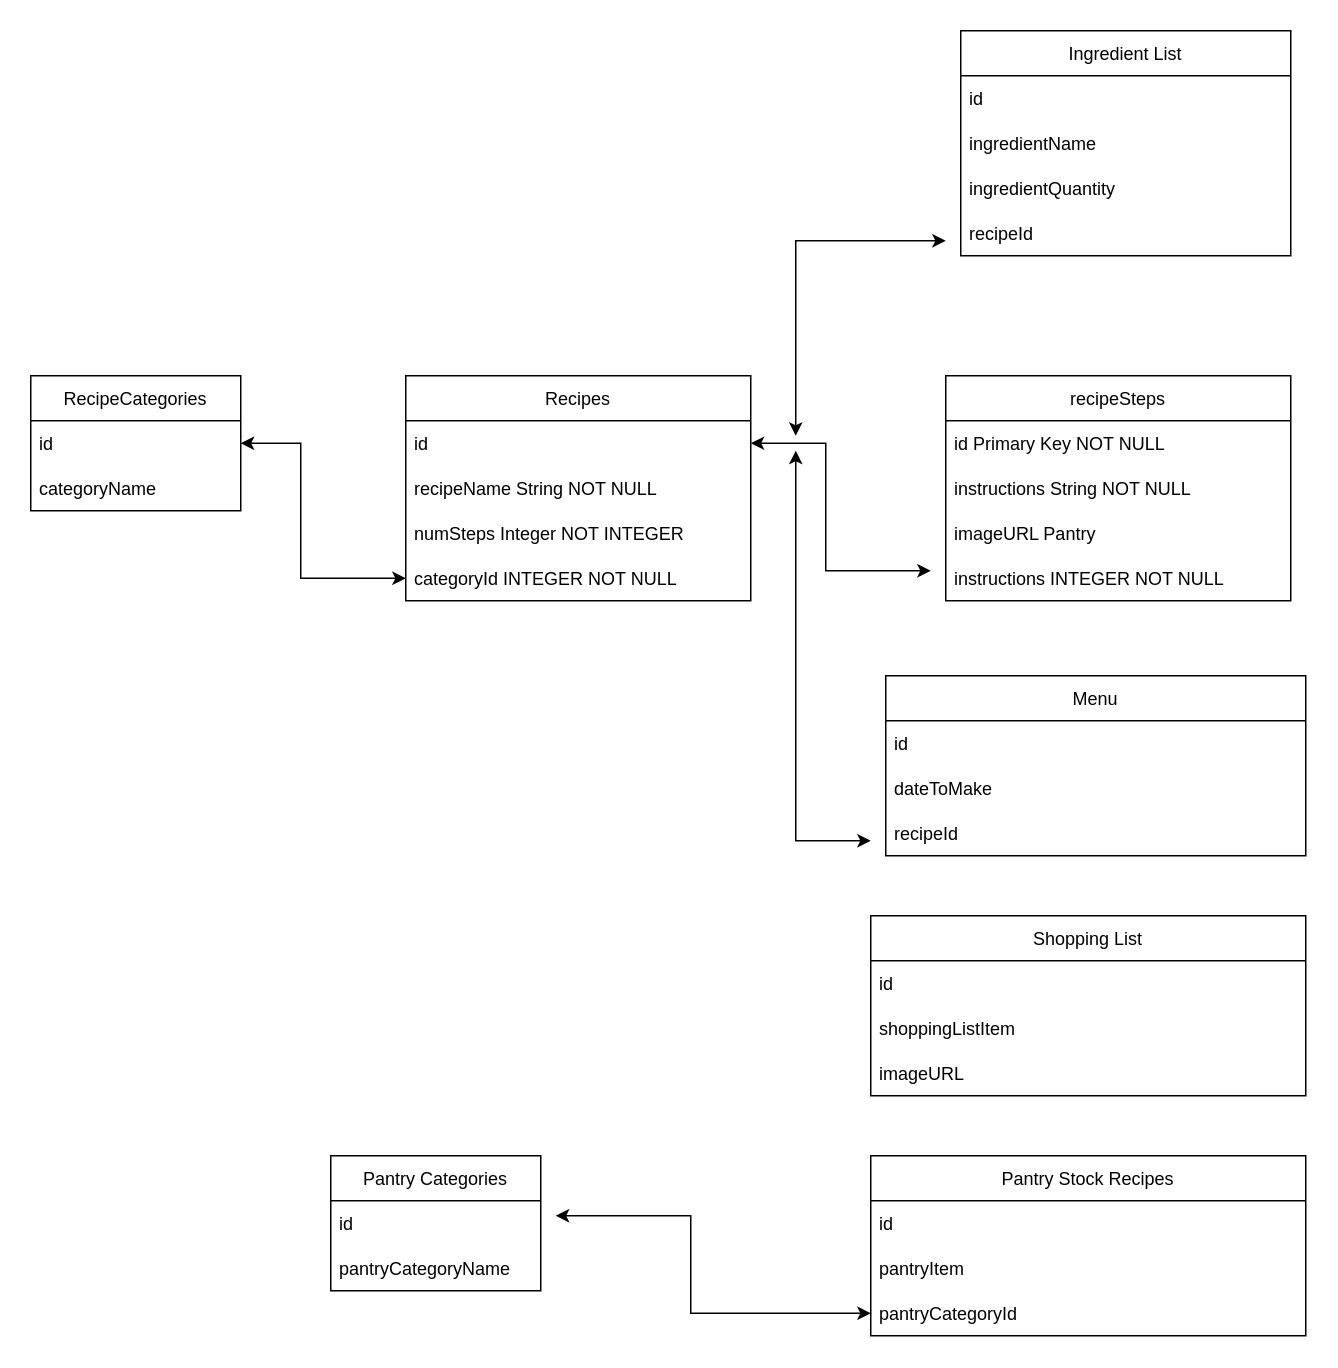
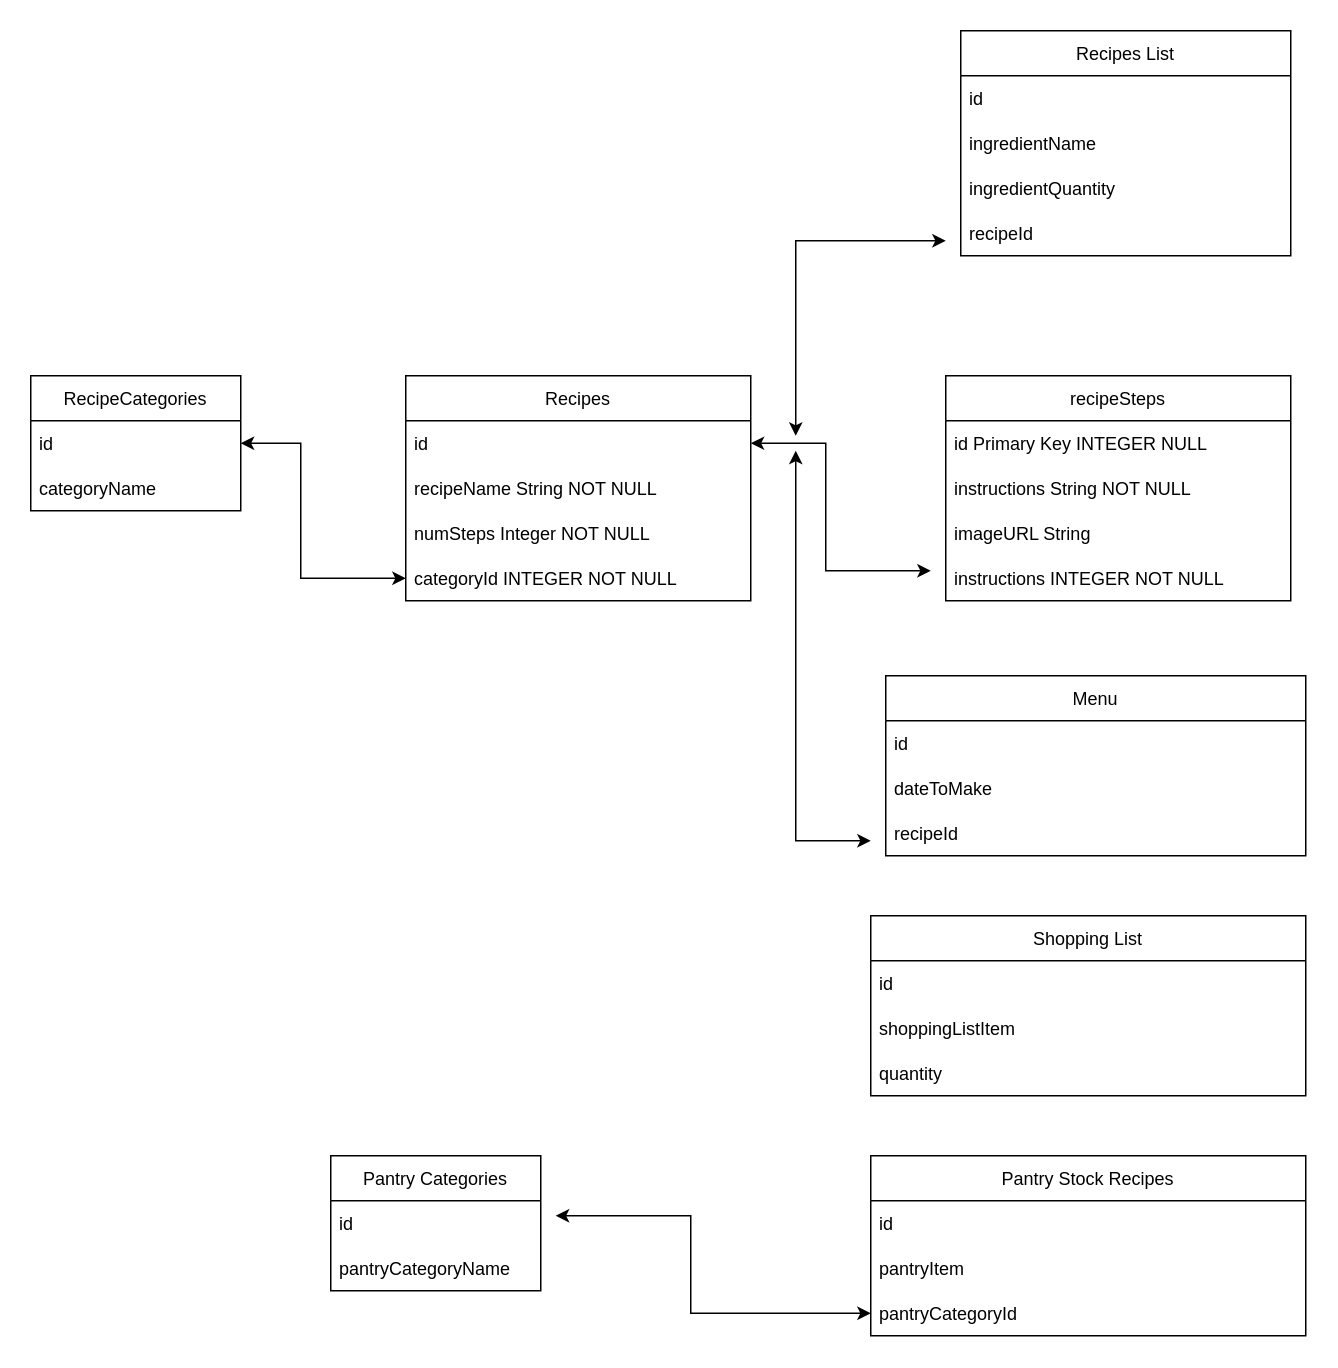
node "Ingredient List": label "Ingredient List" -> "Recipes List"
node "id Primary Key NOT NULL": label "id Primary Key NOT NULL" -> "id Primary Key INTEGER NULL"
node "numSteps Integer NOT INTEGER": label "numSteps Integer NOT INTEGER" -> "numSteps Integer NOT NULL"
node "imageURL Pantry": label "imageURL Pantry" -> "imageURL String"
node "imageURL": label "imageURL" -> "quantity"
